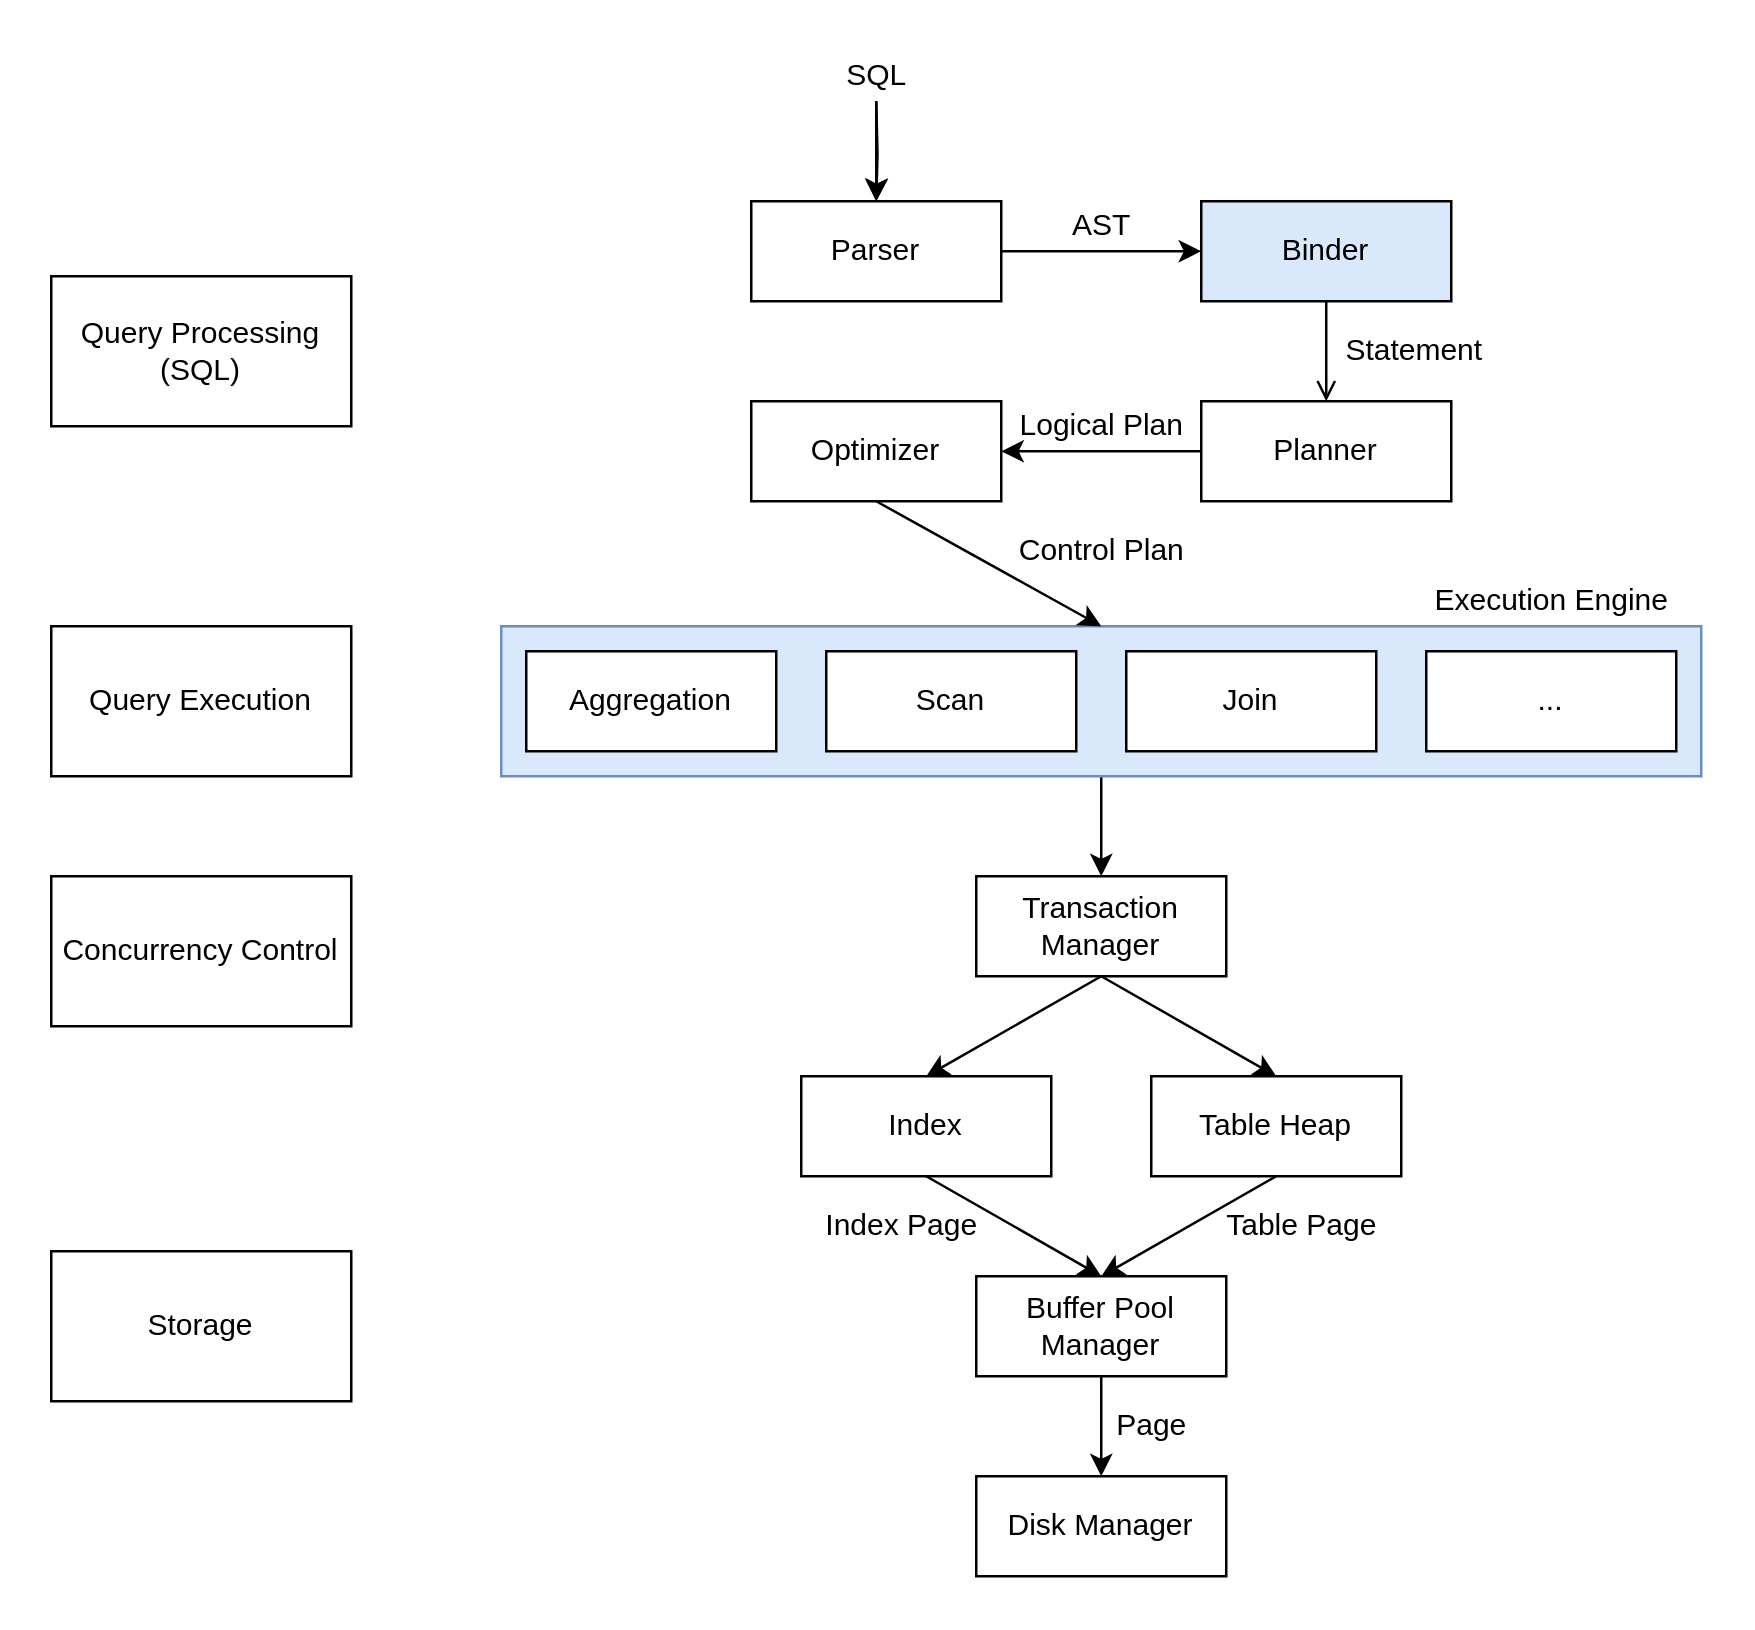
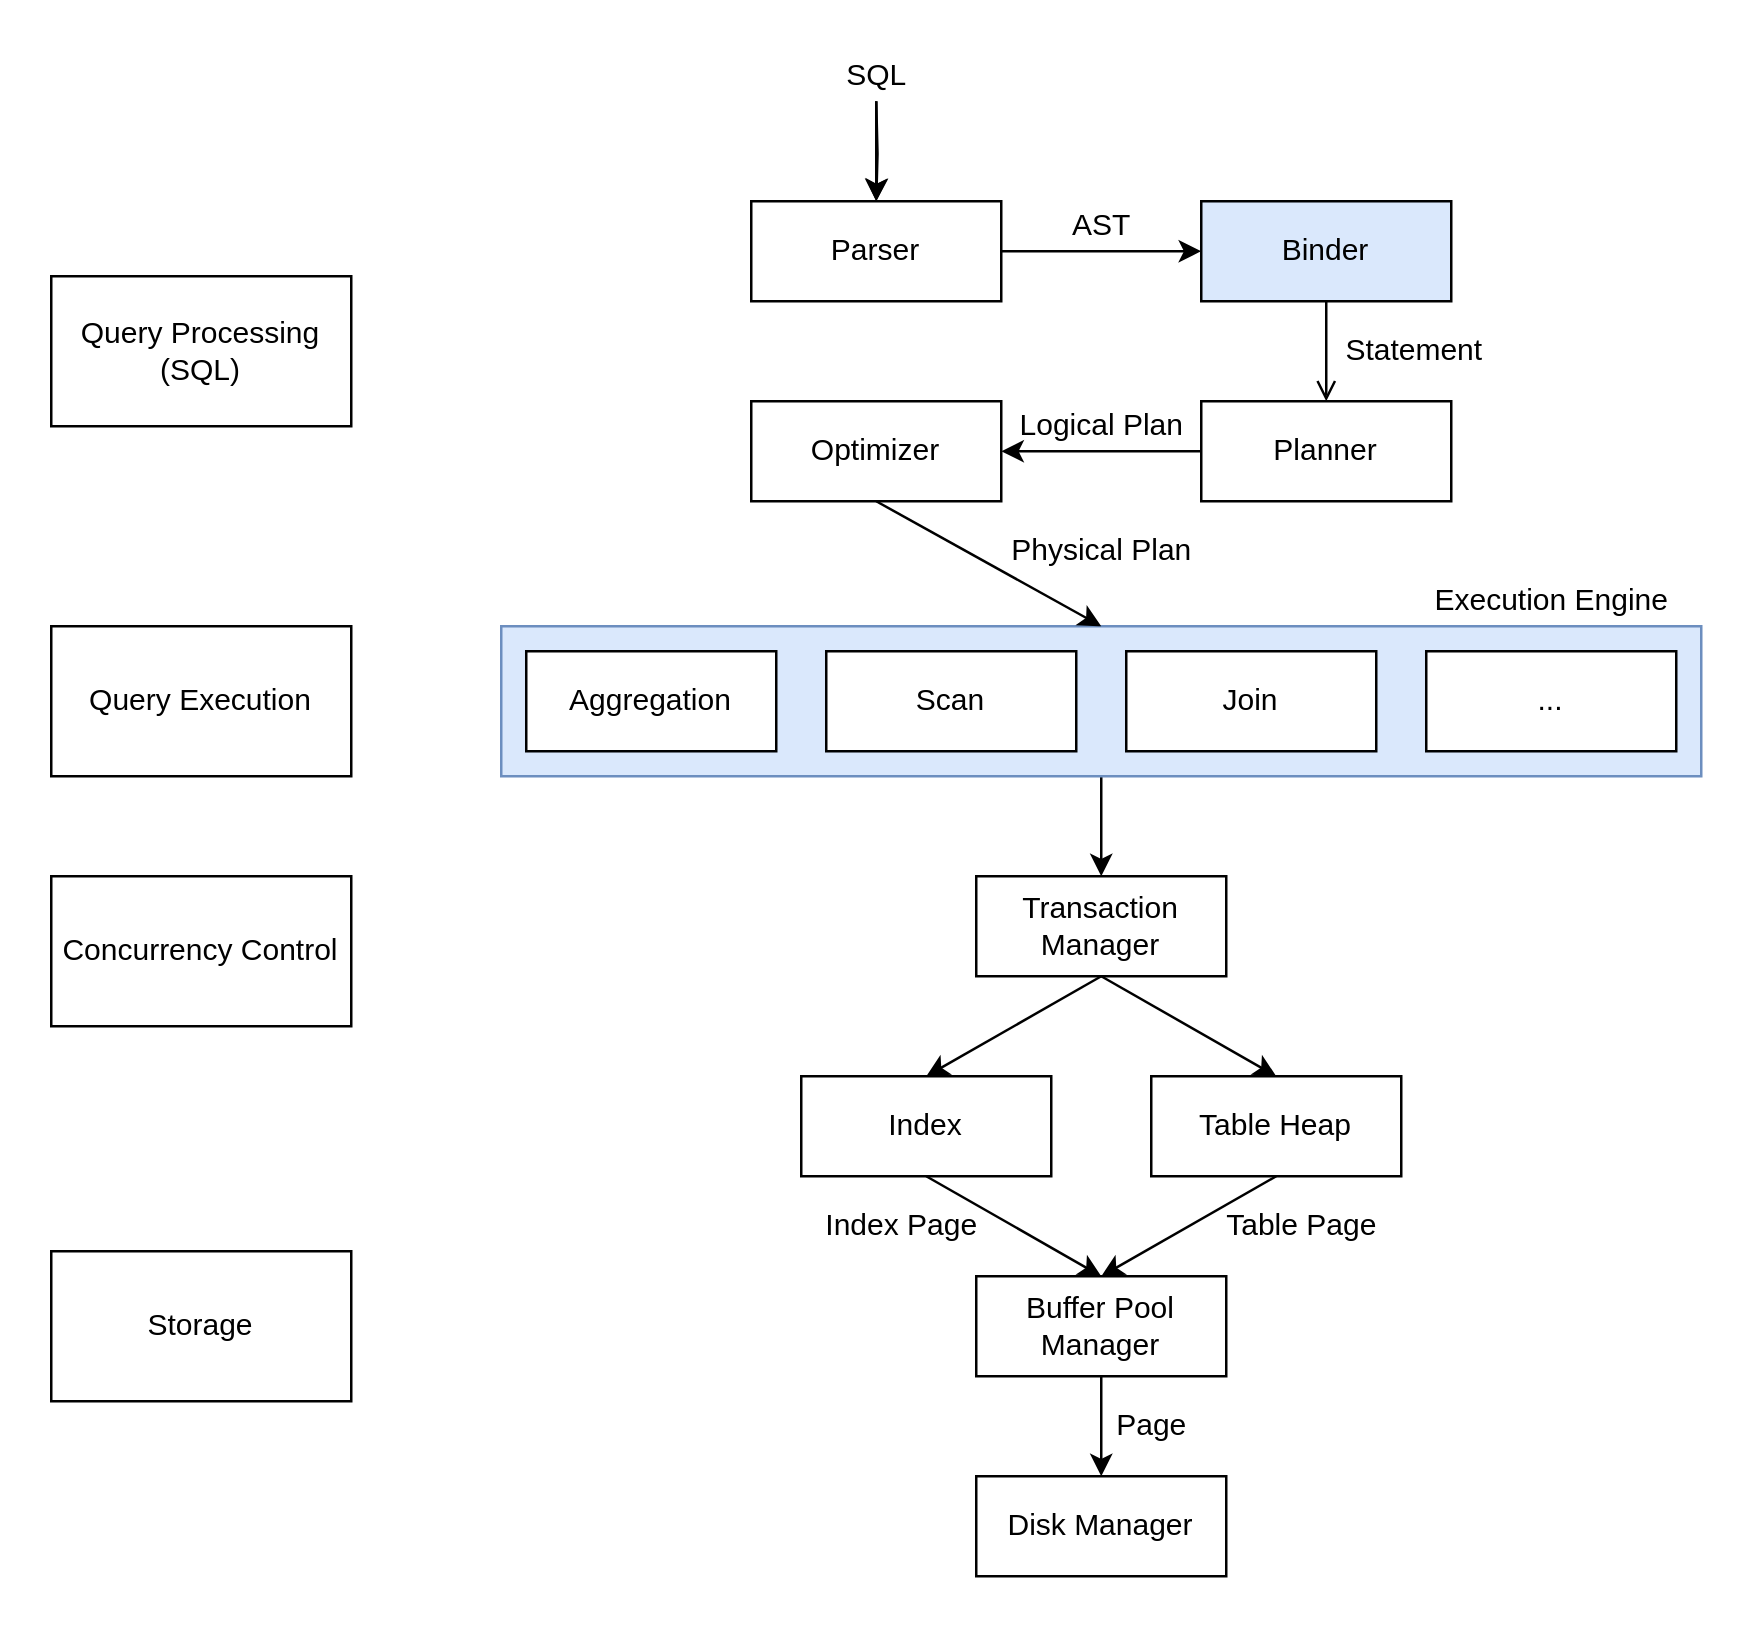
node "Control Plan": label "Control Plan" -> "Physical Plan"
